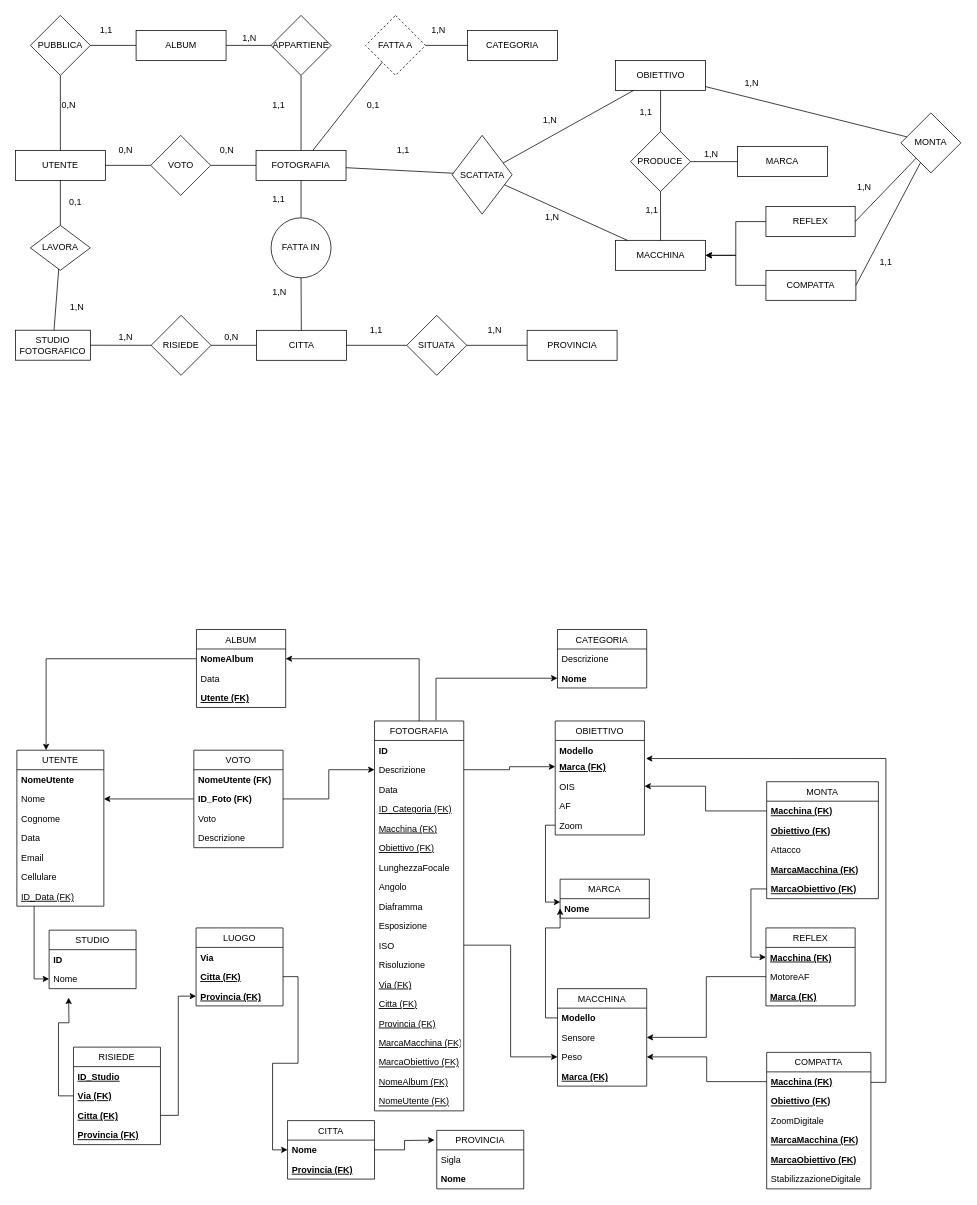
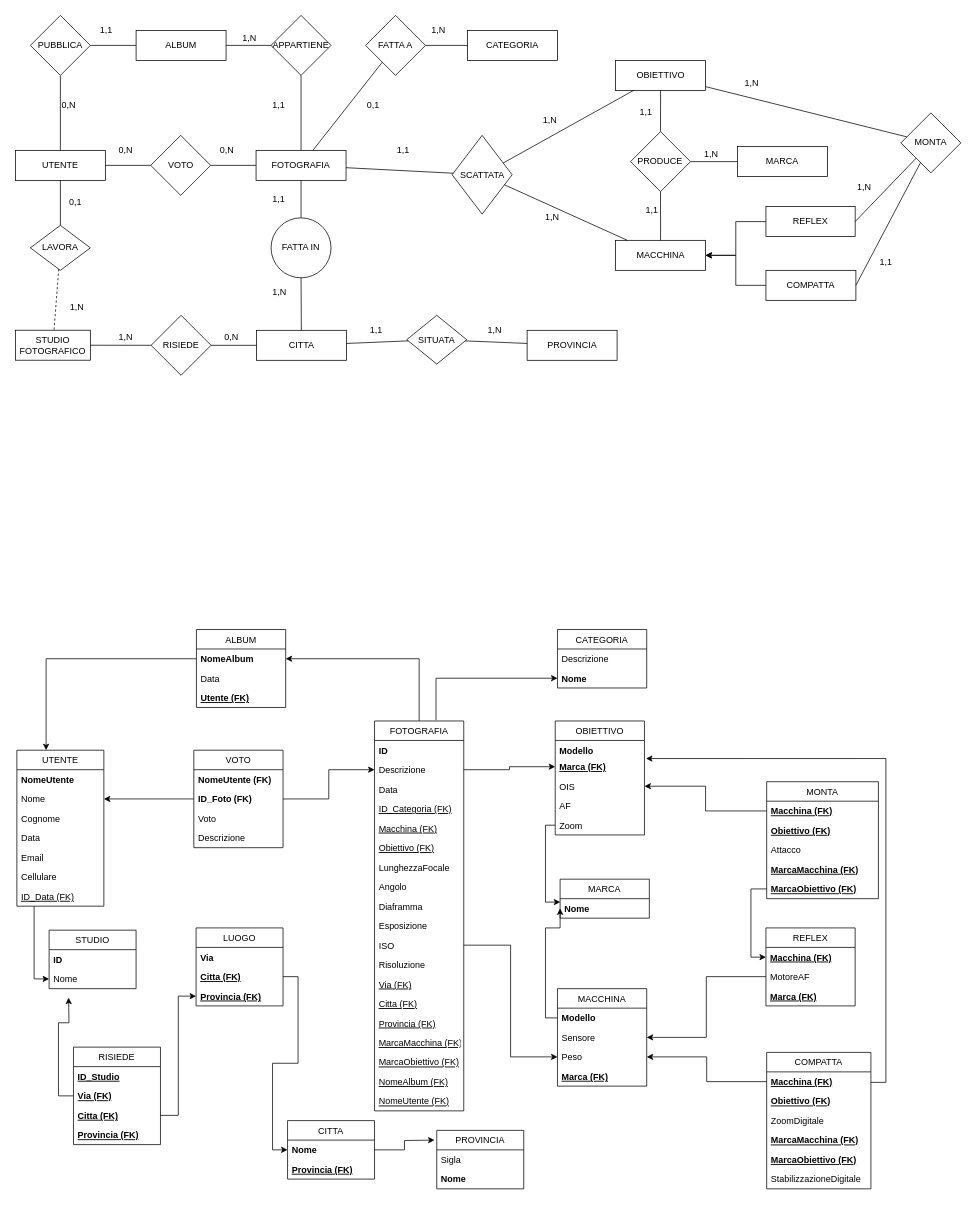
node "FATTA A": style dashed -> solid
edge "LAVORA" -- "STUDIO FOTOGRAFICO": style solid -> dashed
node "SITUATA": size 60x60 -> 60x49
